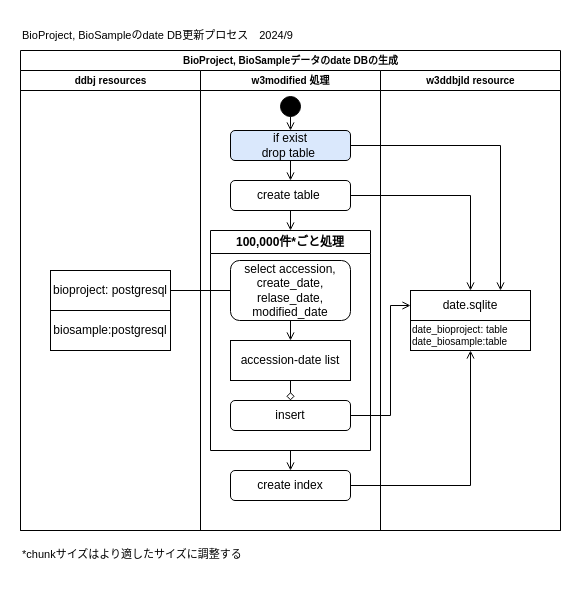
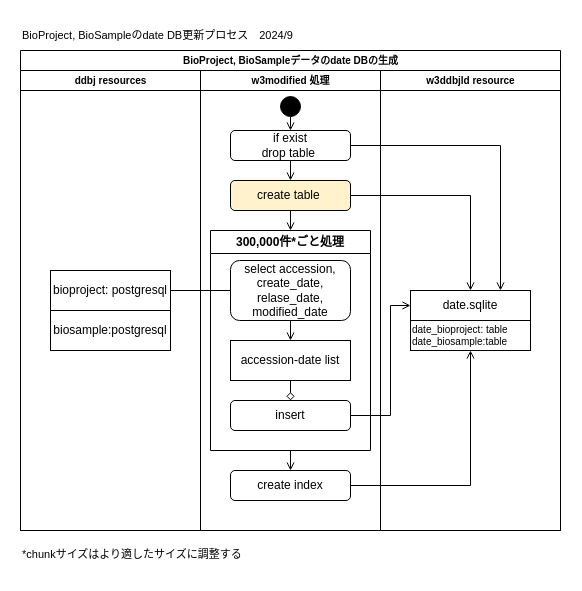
node "if exist drop table": fillcolor #dae8fc -> #ffffff
node "create table": fillcolor #ffffff -> #fff2cc
node "100,000件*ごと処理": label "100,000件*ごと処理" -> "300,000件*ごと処理"
